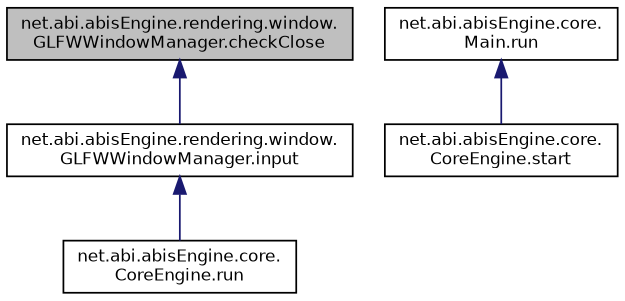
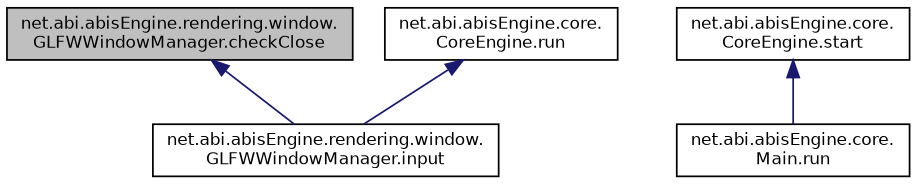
edge "net.abi.abisEngine.core. CoreEngine.start" -> "net.abi.abisEngine.core. Main.run": reversed
edge "net.abi.abisEngine.core. CoreEngine.run" -> "net.abi.abisEngine.rendering.window. GLFWWindowManager.input": reversed
